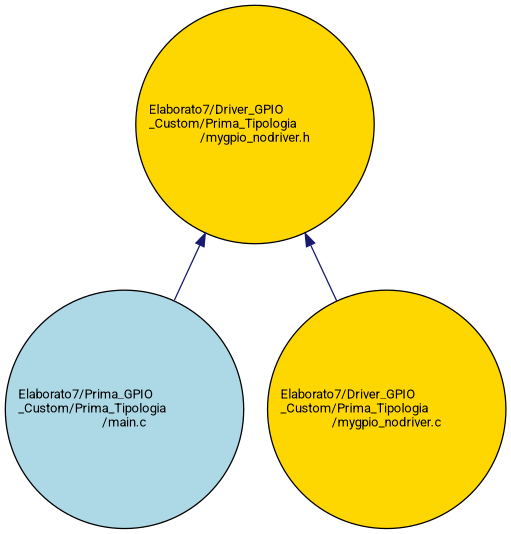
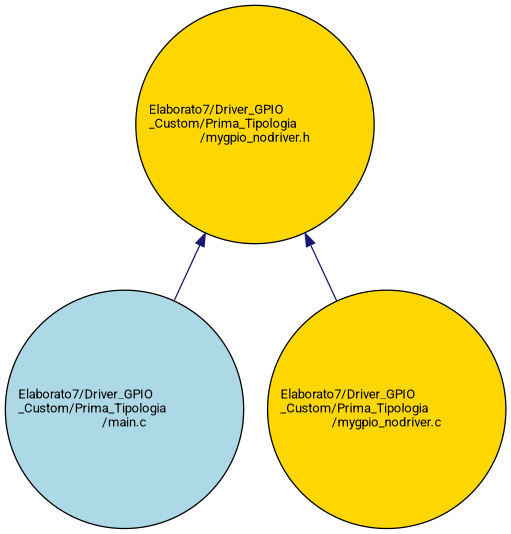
node "Elaborato7/Prima_GPIO _Custom/Prima_Tipologia /main.c": label "Elaborato7/Prima_GPIO _Custom/Prima_Tipologia /main.c" -> "Elaborato7/Driver_GPIO _Custom/Prima_Tipologia /main.c"
